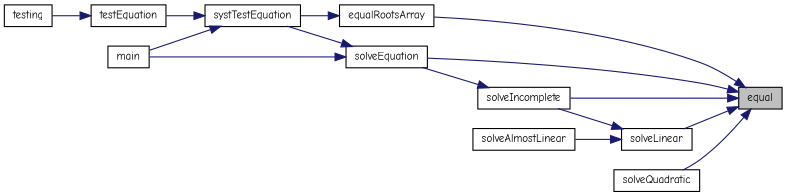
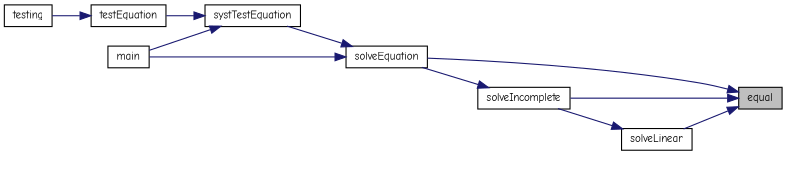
node "equalRootsArray": removed
node "solveAlmostLinear": removed
node "solveQuadratic": removed
